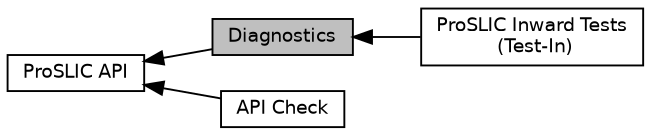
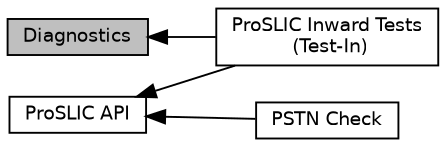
edge "Diagnostics" -> "ProSLIC API": now "ProSLIC Inward Tests (Test-In)" -> "ProSLIC API"
node "API Check": label "API Check" -> "PSTN Check"
